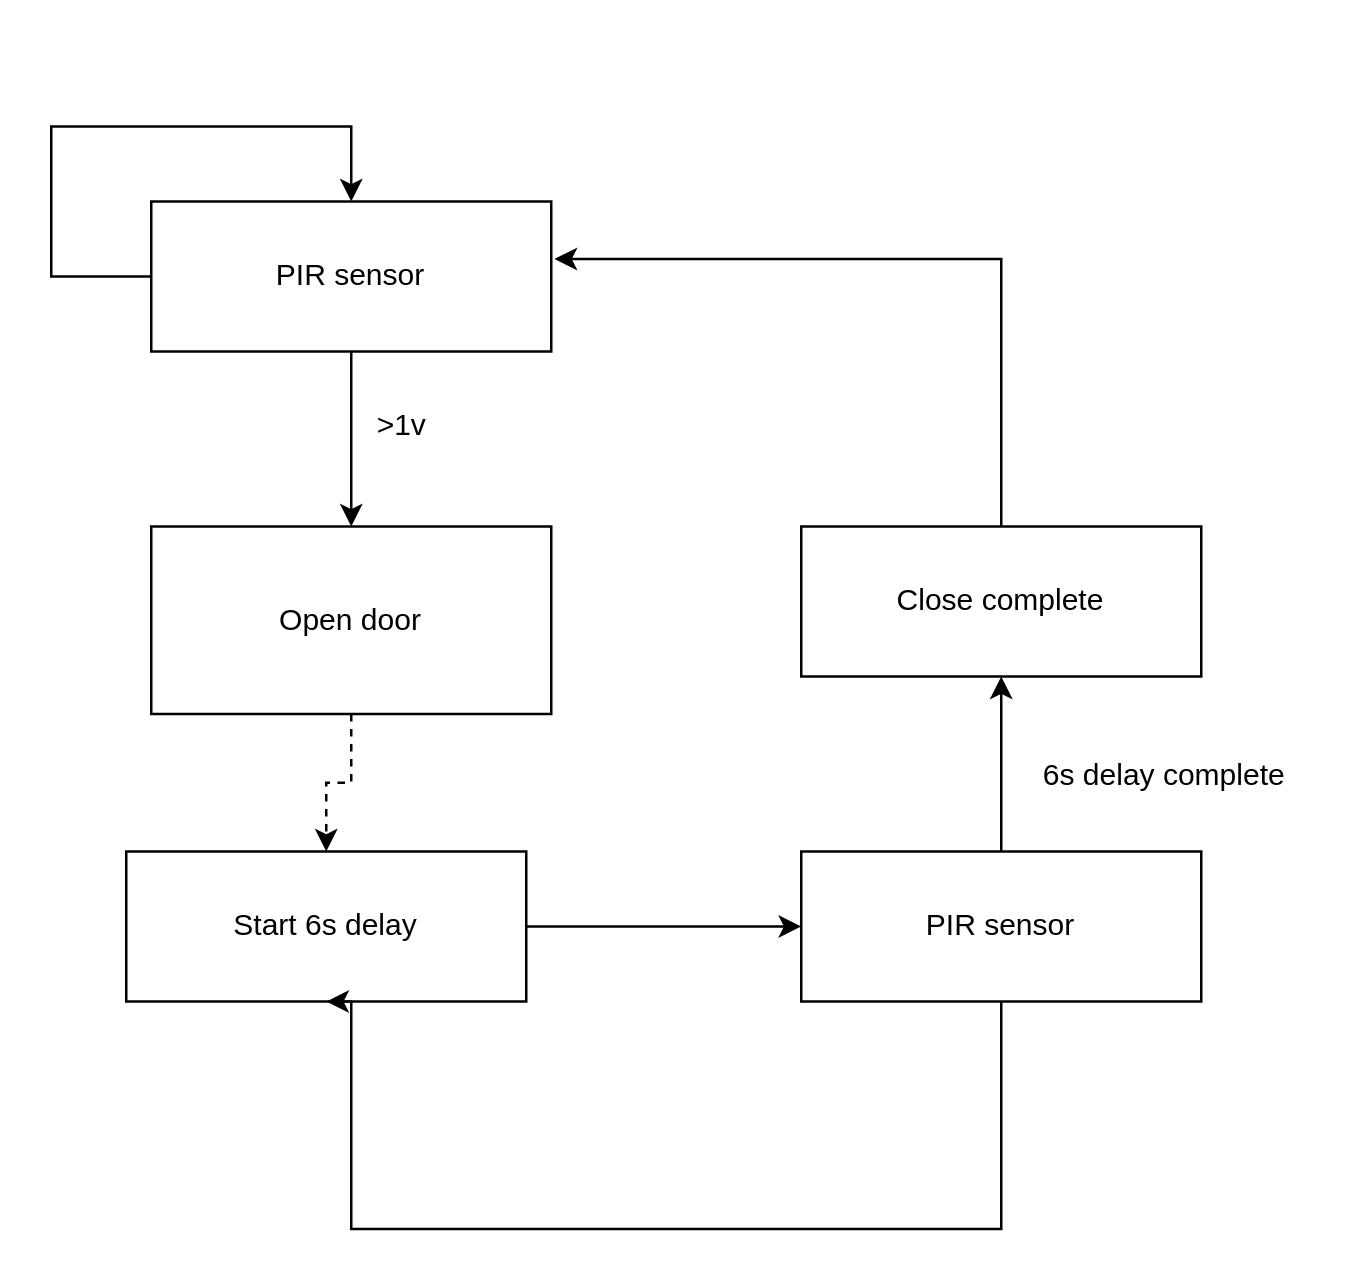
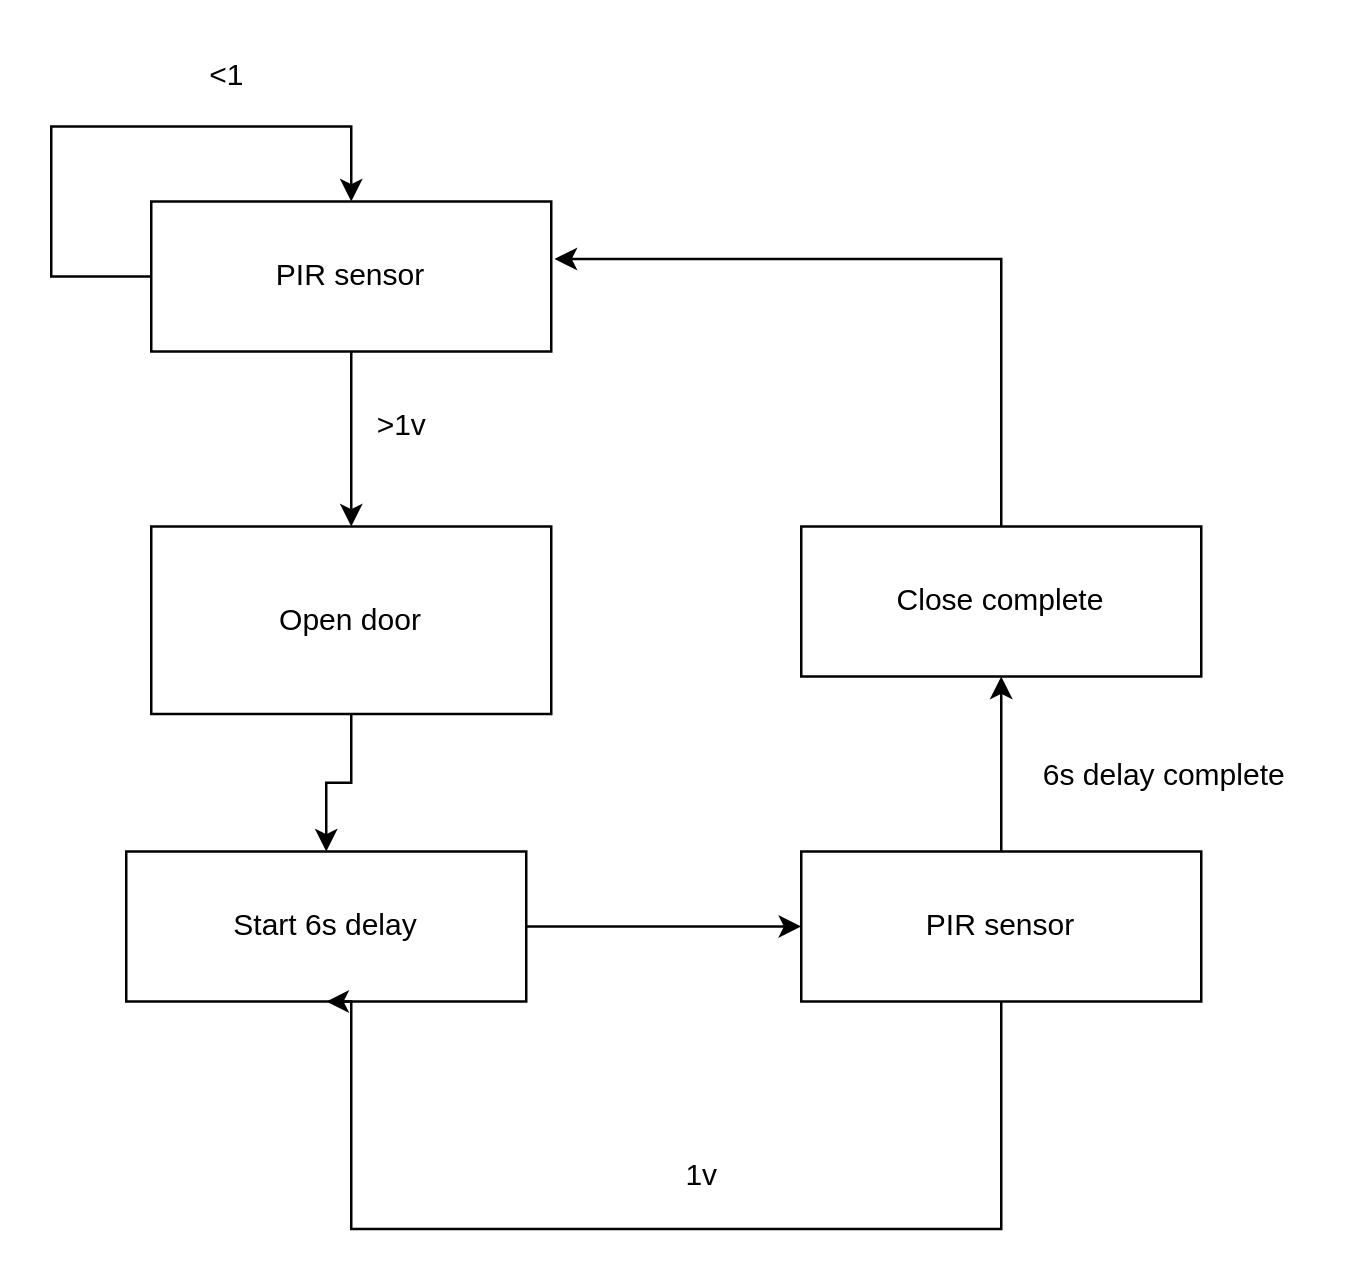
node "<1": added
edge "Open door" -> "Start 6s delay": style dashed -> solid
node "1v": added
